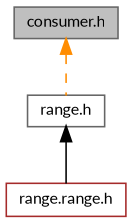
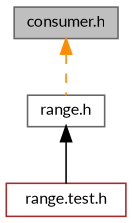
node "range.range.h": label "range.range.h" -> "range.test.h"
